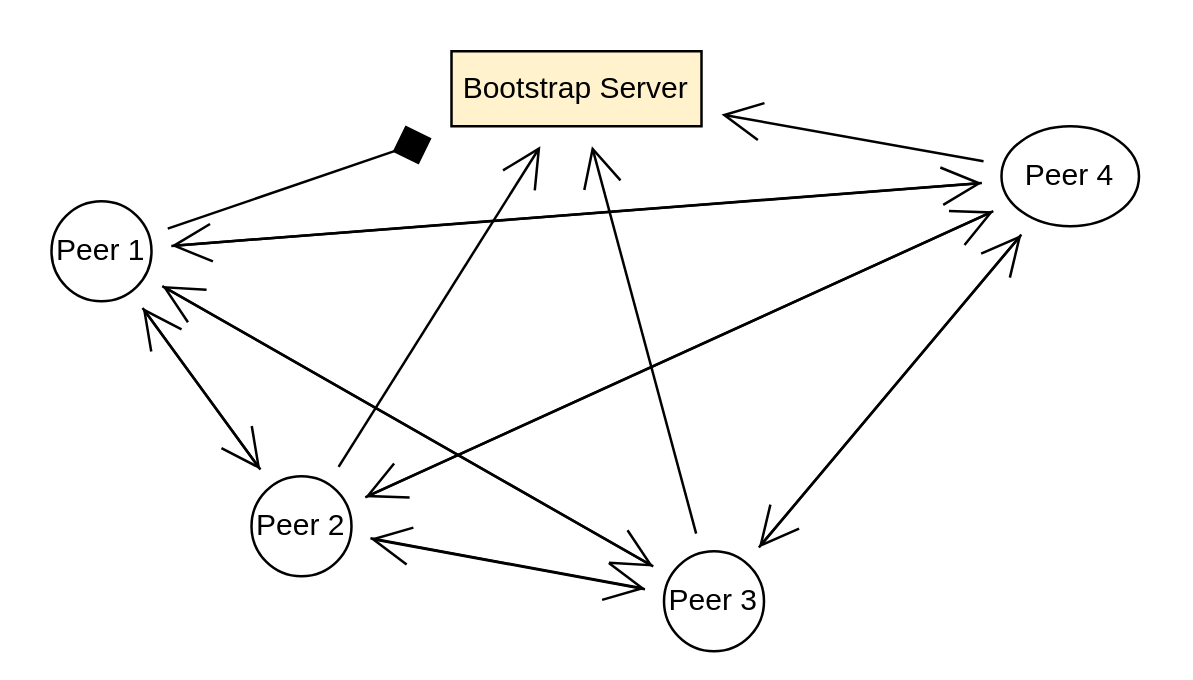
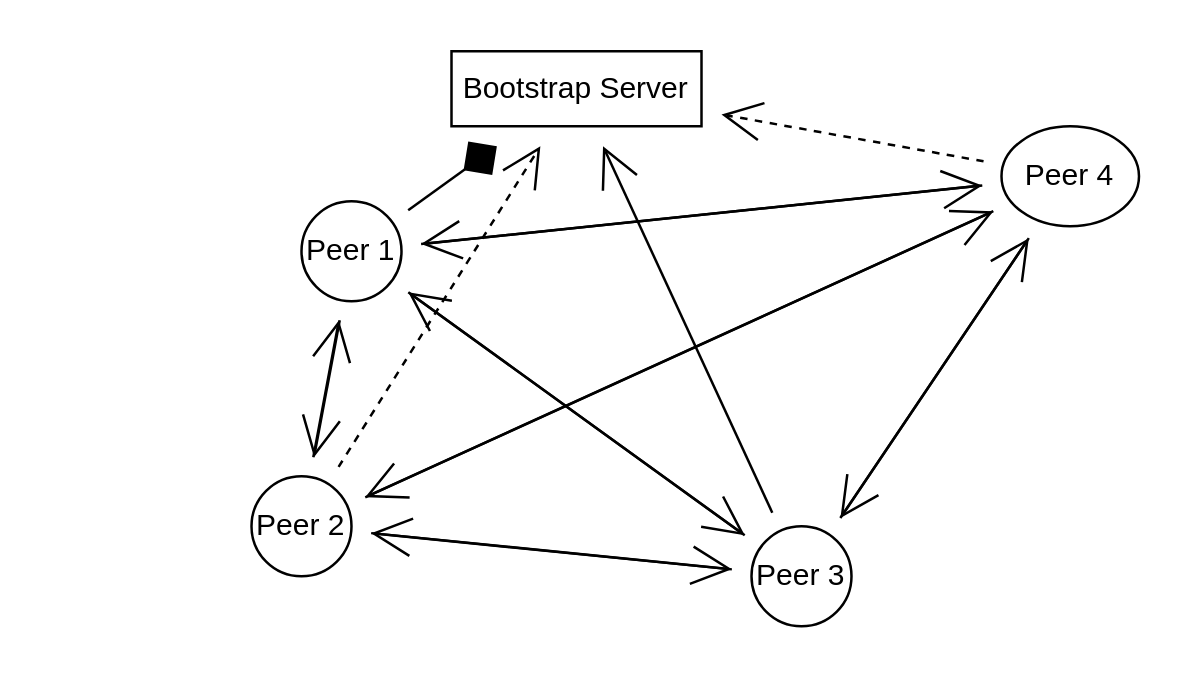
node "Bootstrap Server": fillcolor #fff2cc -> #ffffff
edge "Peer 4" -> "Bootstrap Server": style solid -> dashed
node "Peer 1": moved (101, 251) -> (351, 251)
edge "Peer 2" -> "Bootstrap Server": style solid -> dashed
node "Peer 3": moved (714, 601) -> (801, 576)
